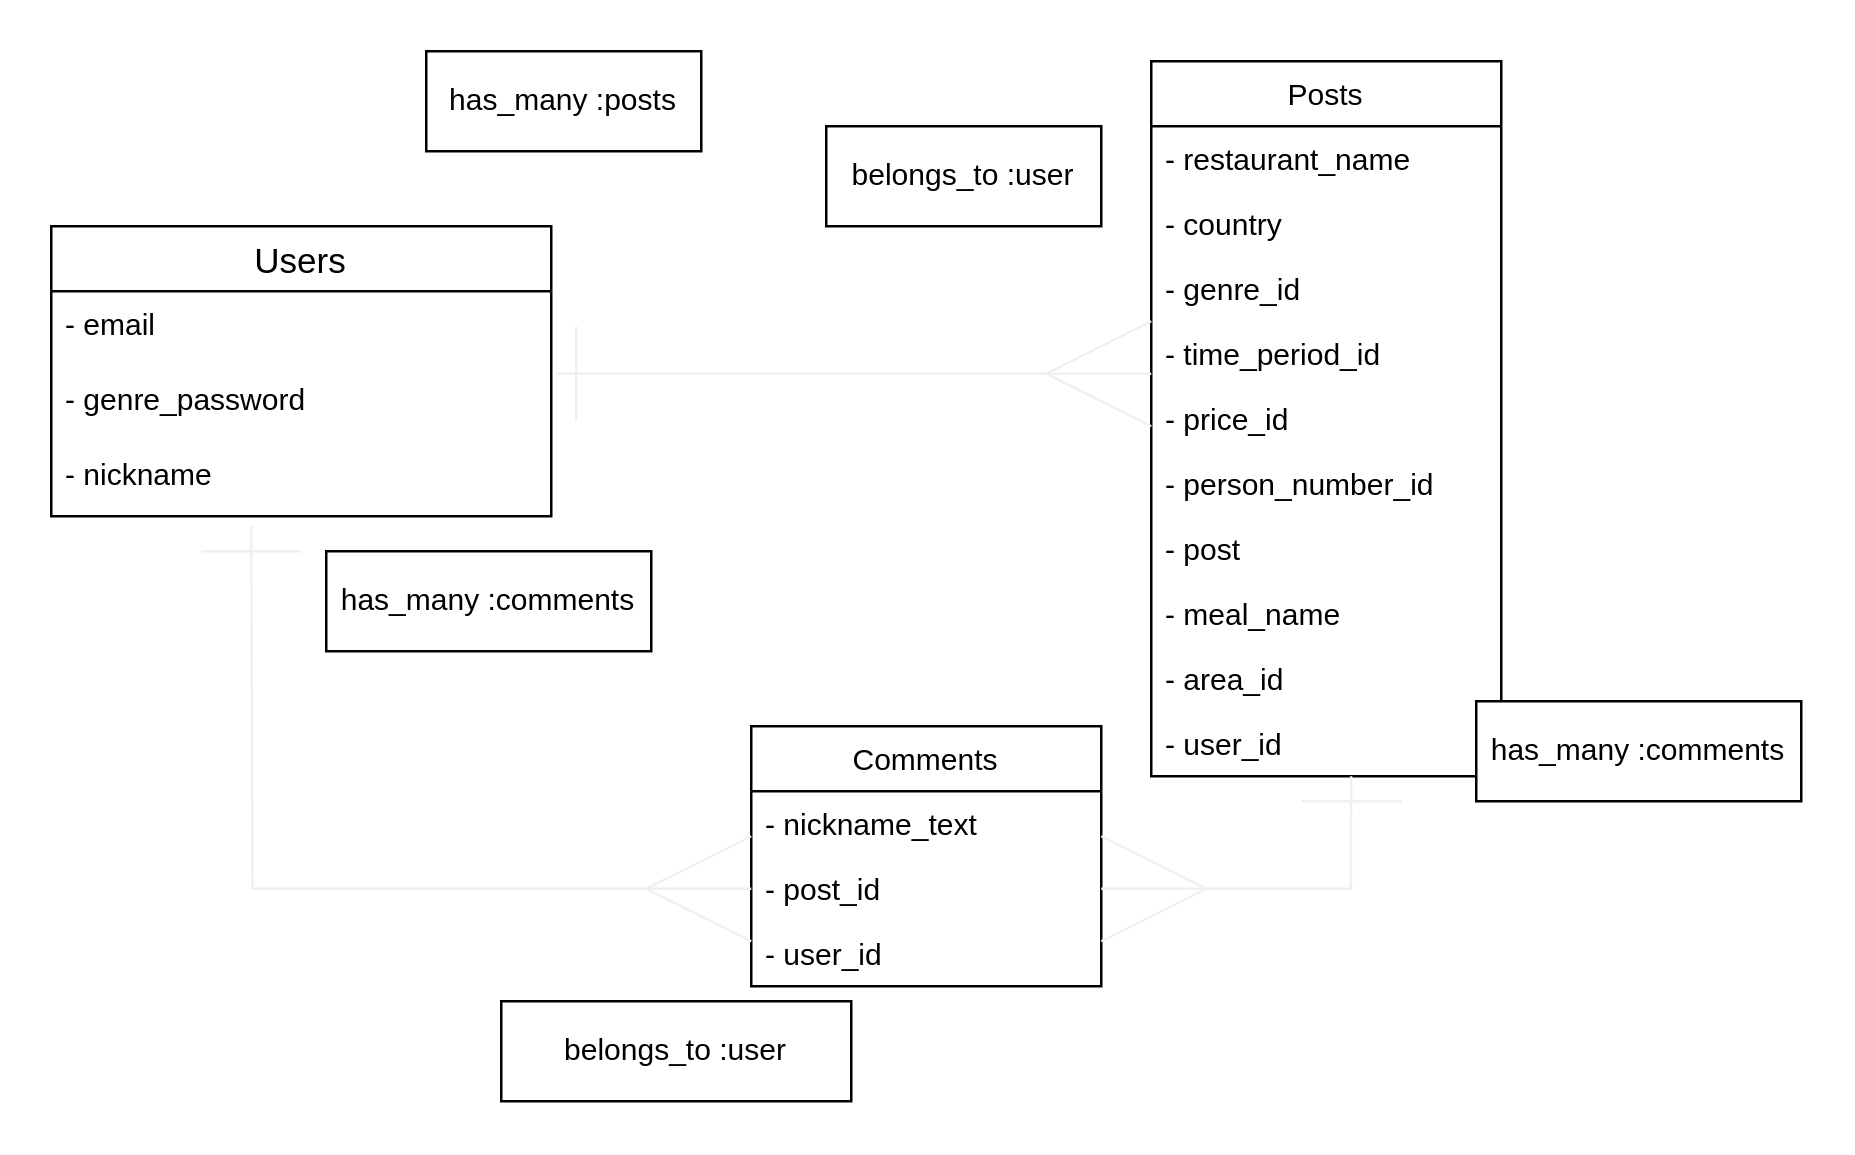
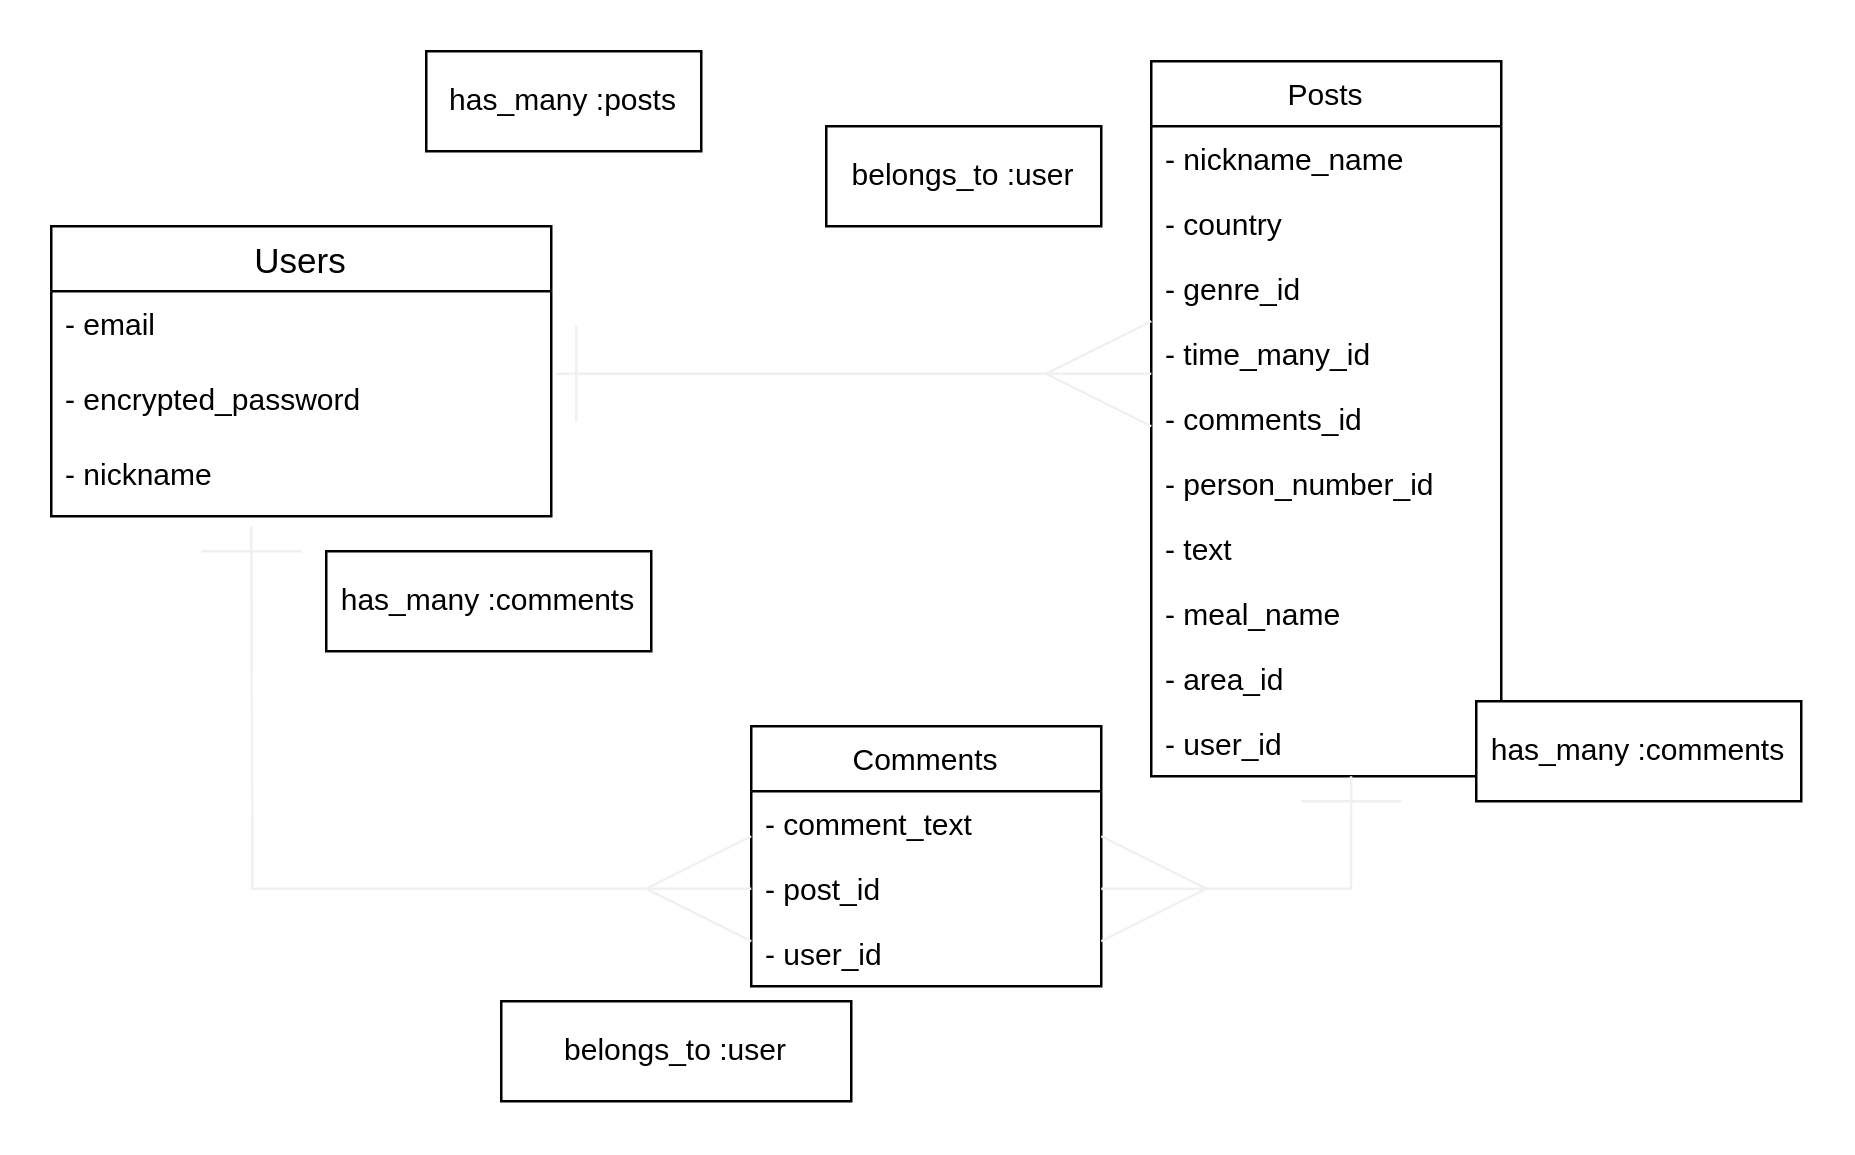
node "- restaurant_name": label "- restaurant_name" -> "- nickname_name"
node "- time_period_id": label "- time_period_id" -> "- time_many_id"
node "- genre_password": label "- genre_password" -> "- encrypted_password"
node "- price_id": label "- price_id" -> "- comments_id"
node "- post": label "- post" -> "- text"
node "- nickname_text": label "- nickname_text" -> "- comment_text"
